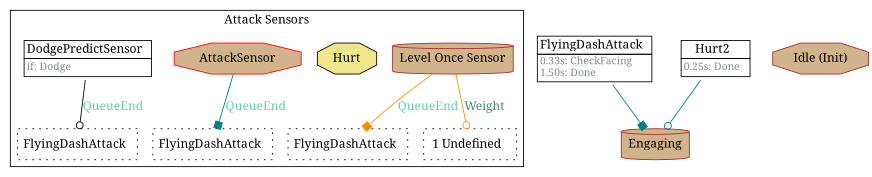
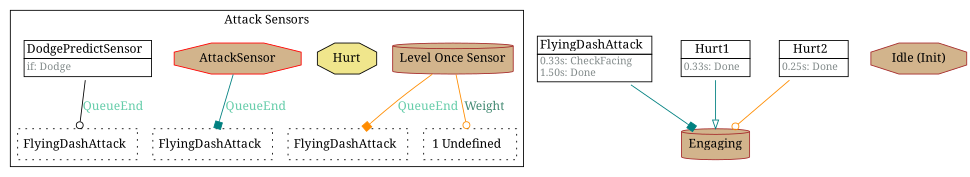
node "Hurt1": added
edge "Hurt2" -> "Engaging": color teal -> darkorange
